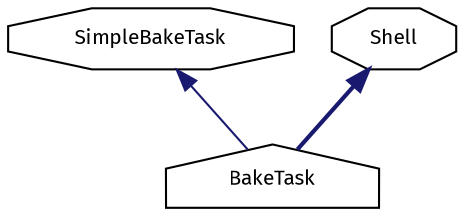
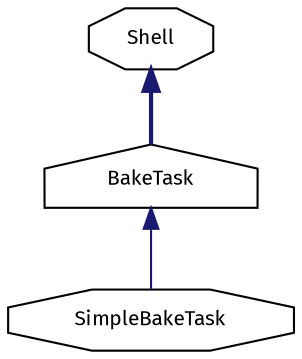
edge "BakeTask" -> "SimpleBakeTask": reversed
